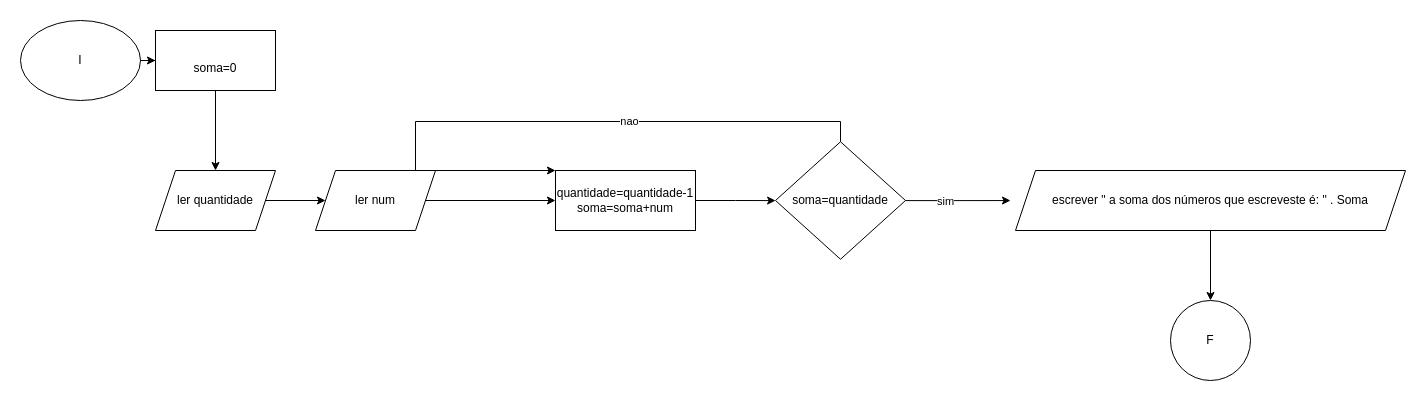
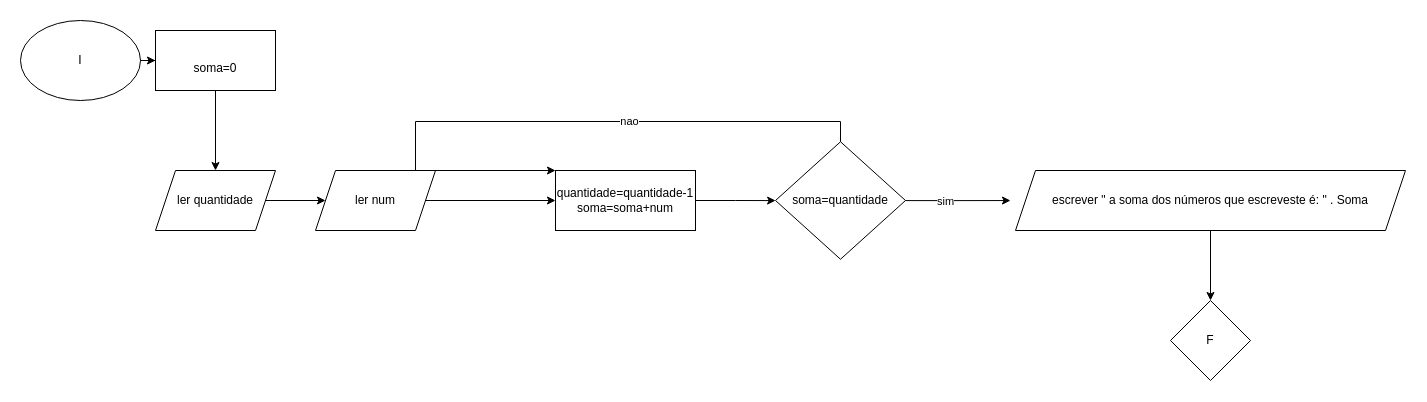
node "F": shape ellipse -> diamond
